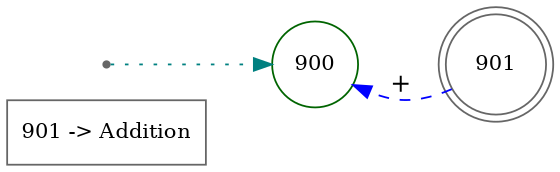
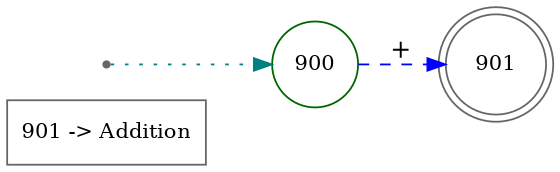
edge "901" -> "900": reversed
